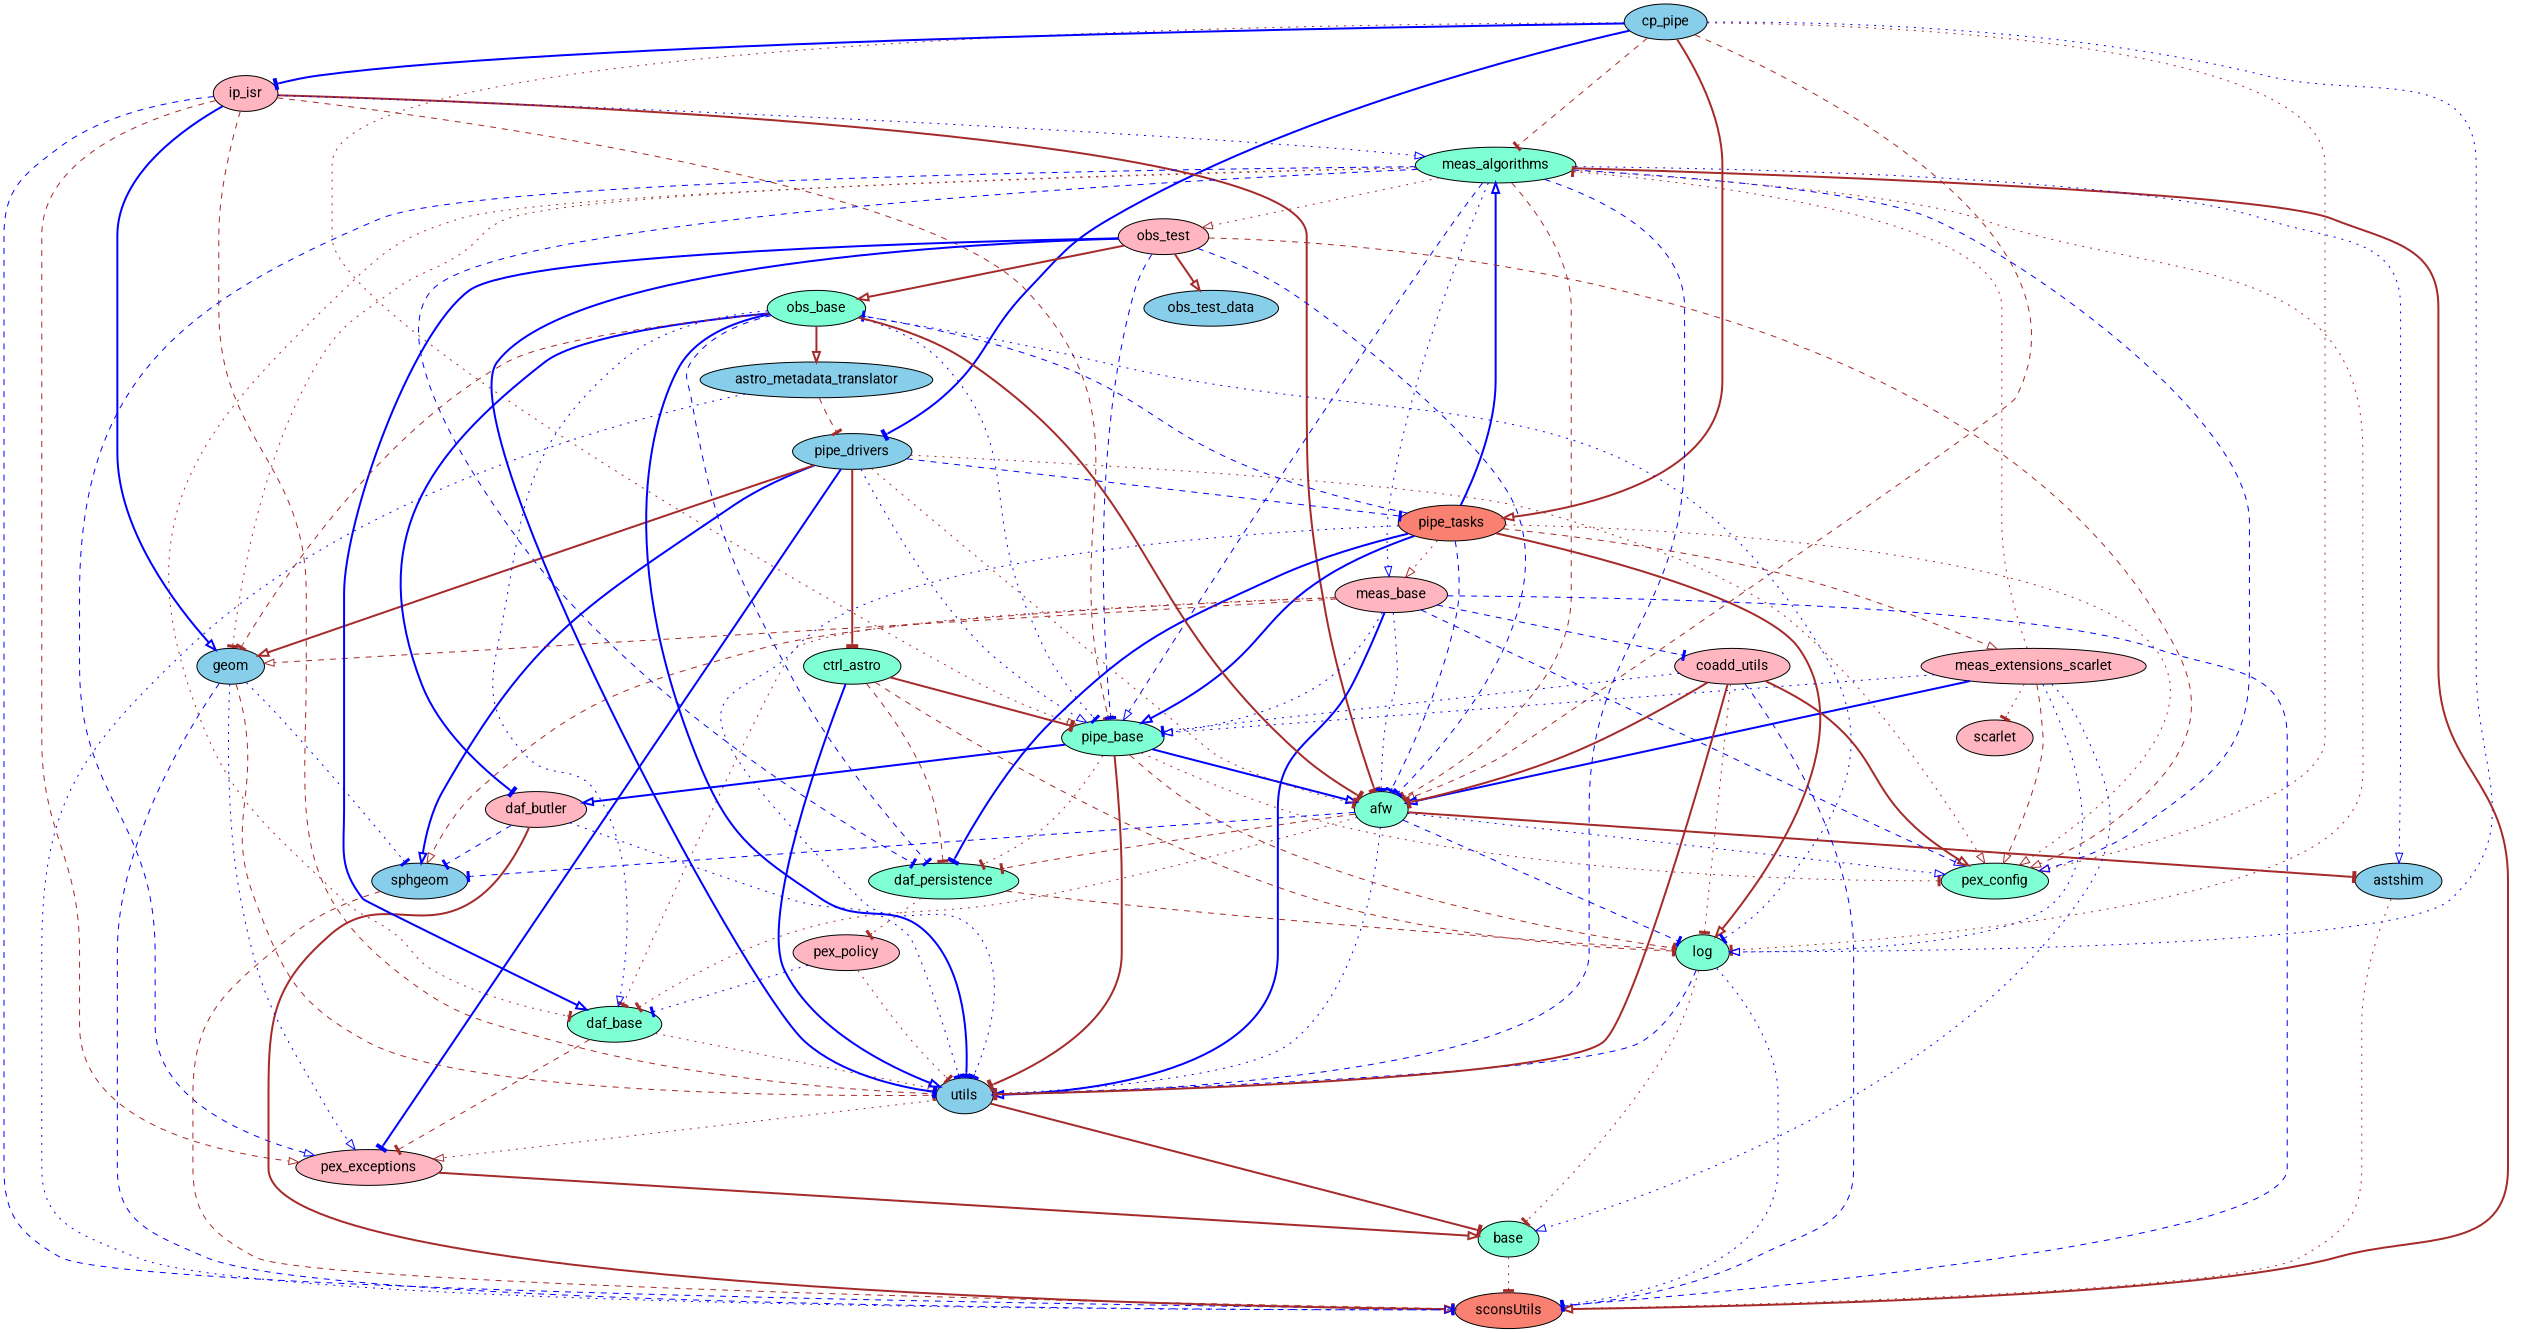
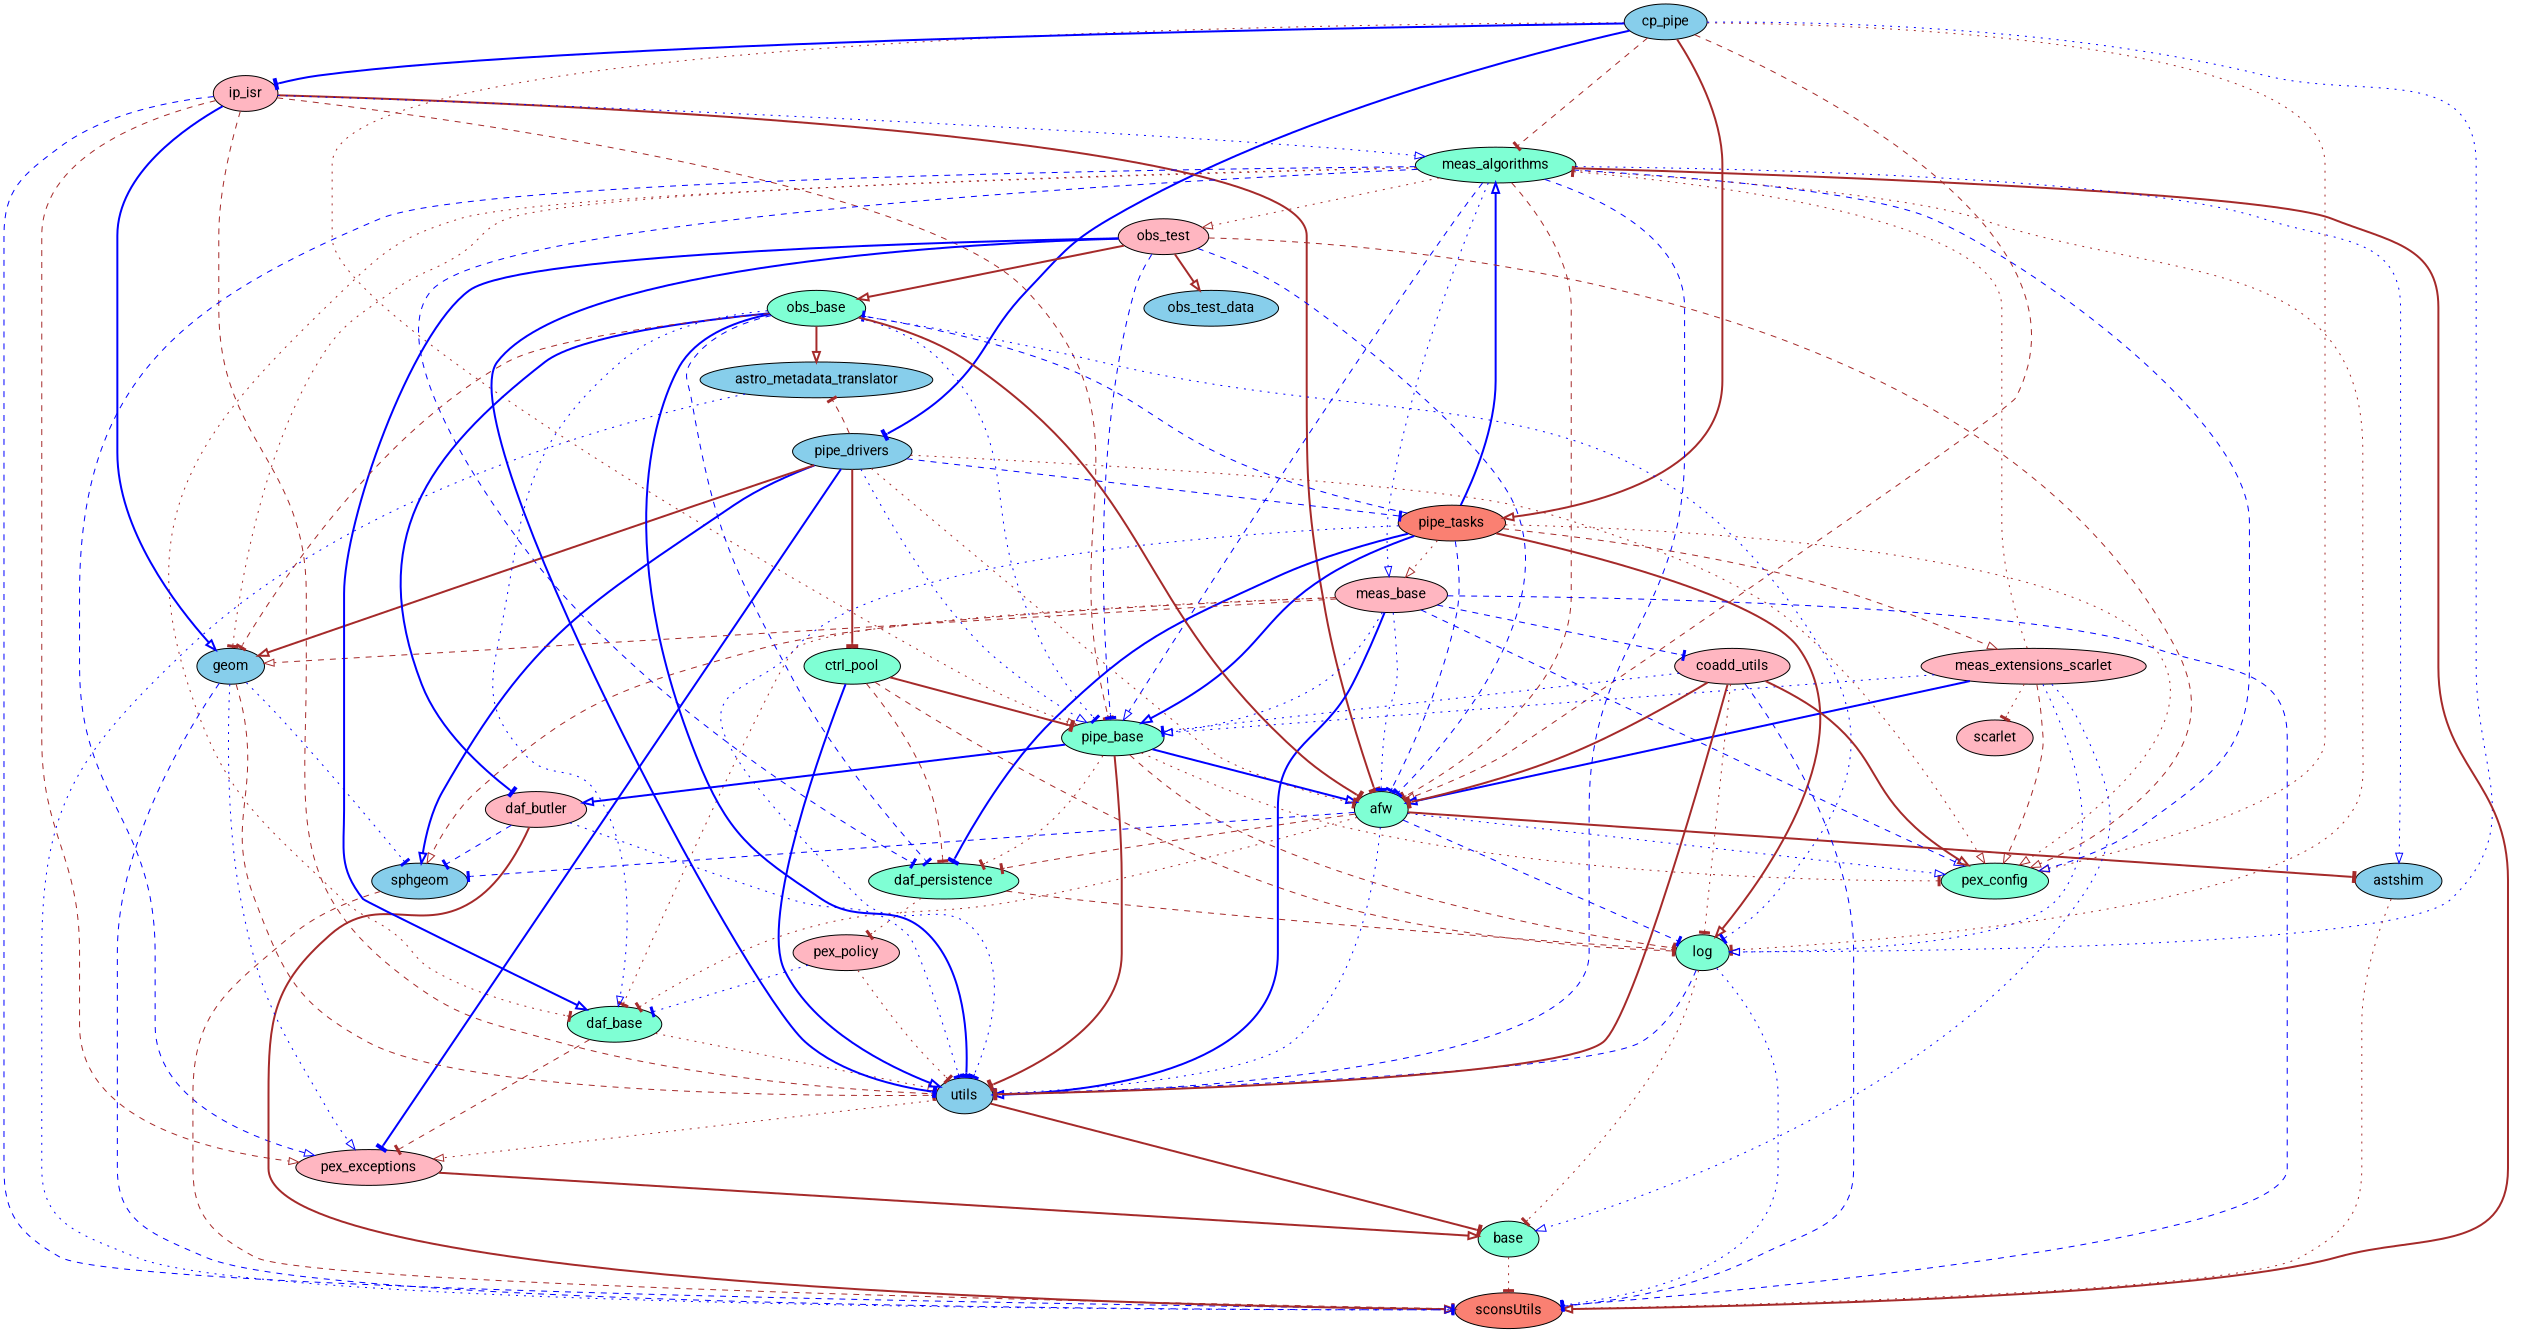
edge "astro_metadata_translator" -> "pipe_drivers": reversed
node "ctrl_astro": label "ctrl_astro" -> "ctrl_pool"
